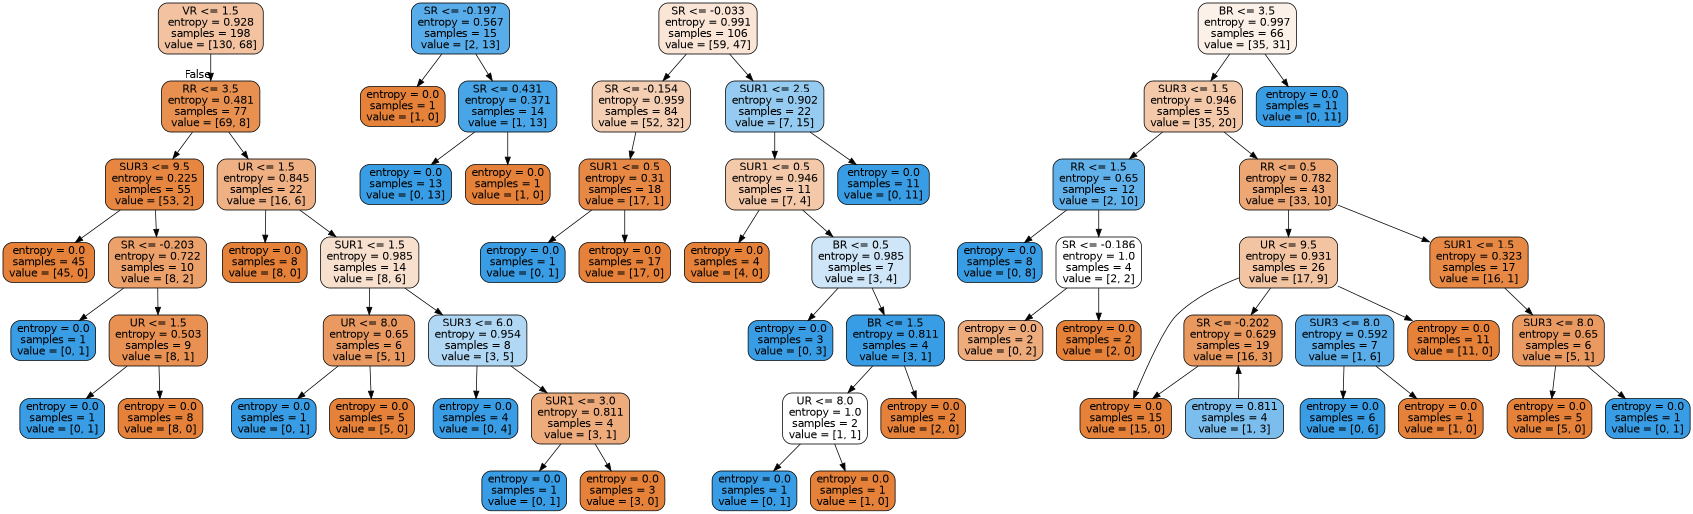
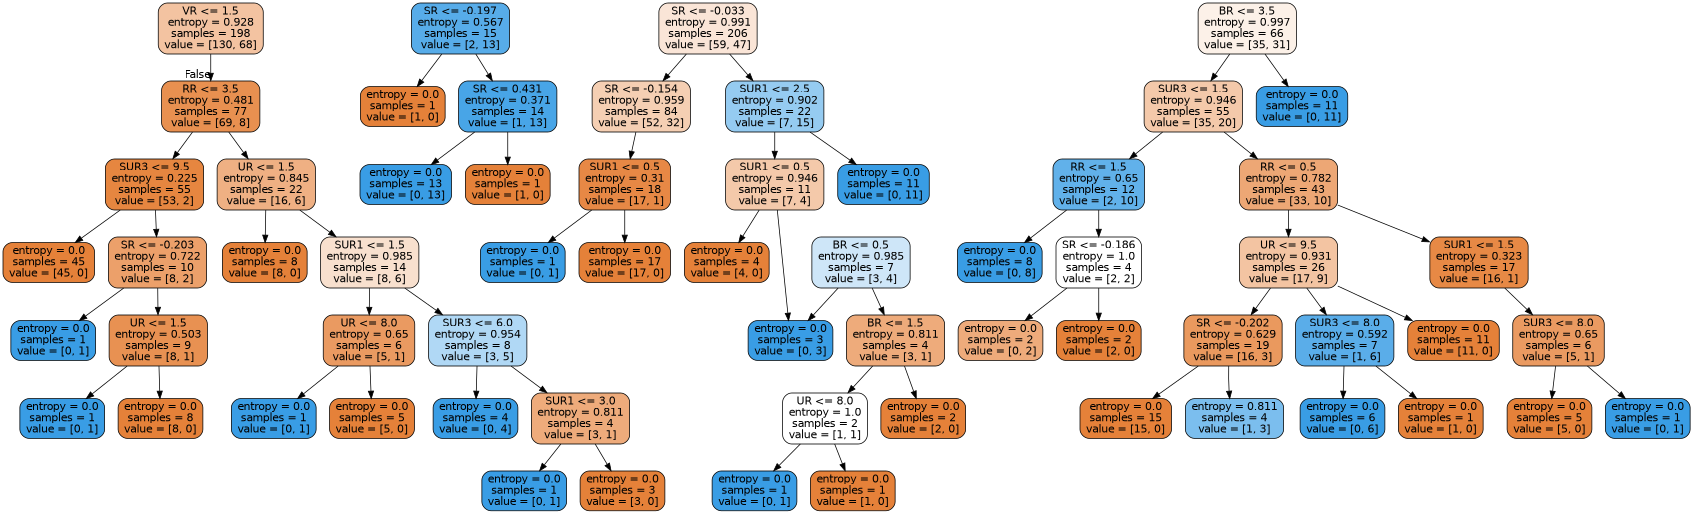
node "SR <= -0.033 entropy = 0.991 samples = 106 value = [59, 47]": label "SR <= -0.033 entropy = 0.991 samples = 106 value = [59, 47]" -> "SR <= -0.033 entropy = 0.991 samples = 206 value = [59, 47]"
edge "SUR1 <= 0.5 entropy = 0.946 samples = 11 value = [7, 4]" -> "BR <= 0.5 entropy = 0.985 samples = 7 value = [3, 4]": now "SUR1 <= 0.5 entropy = 0.946 samples = 11 value = [7, 4]" -> "entropy = 0.0 samples = 3 value = [0, 3]"
edge "UR <= 9.5 entropy = 0.931 samples = 26 value = [17, 9]" -> "entropy = 0.0 samples = 15 value = [15, 0]": now "UR <= 9.5 entropy = 0.931 samples = 26 value = [17, 9]" -> "SUR3 <= 8.0 entropy = 0.592 samples = 7 value = [1, 6]"
node "BR <= 1.5 entropy = 0.811 samples = 4 value = [3, 1]": fillcolor #399de5 -> #eeab7b
edge "entropy = 0.811 samples = 4 value = [1, 3]" -> "SR <= -0.202 entropy = 0.629 samples = 19 value = [16, 3]": reversed
